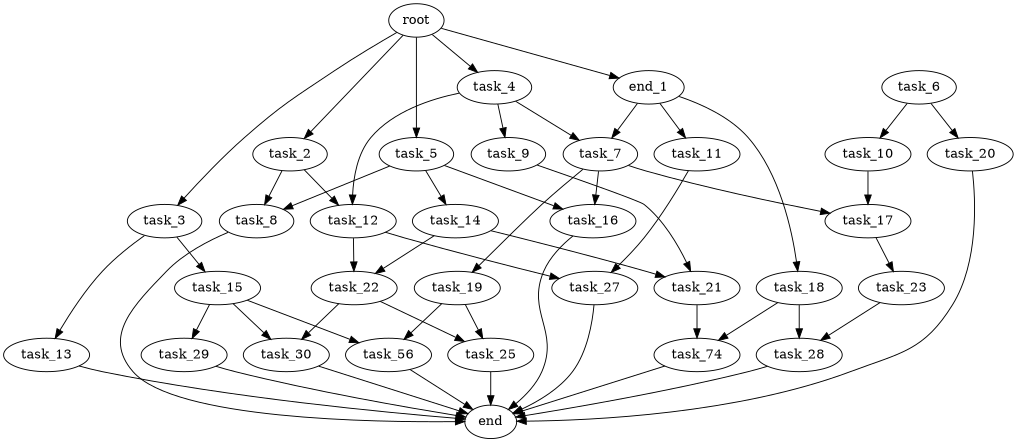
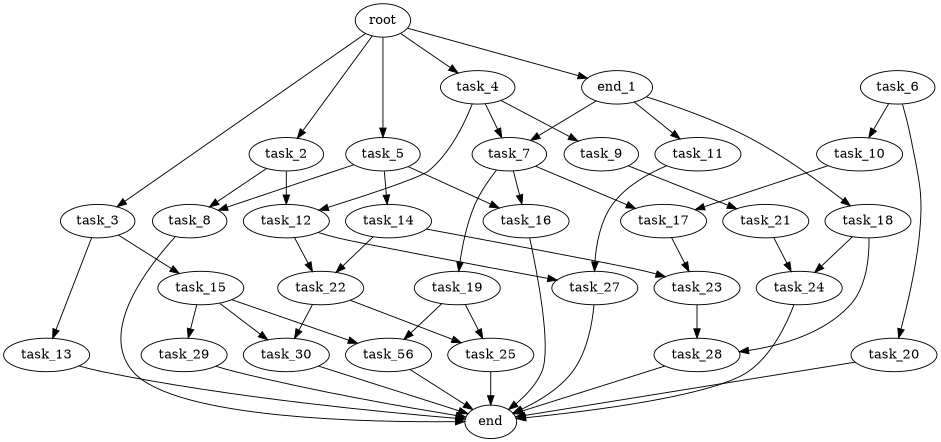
edge "task_14" -> "task_21": now "task_14" -> "task_23"
node "task_74": label "task_74" -> "task_24"
